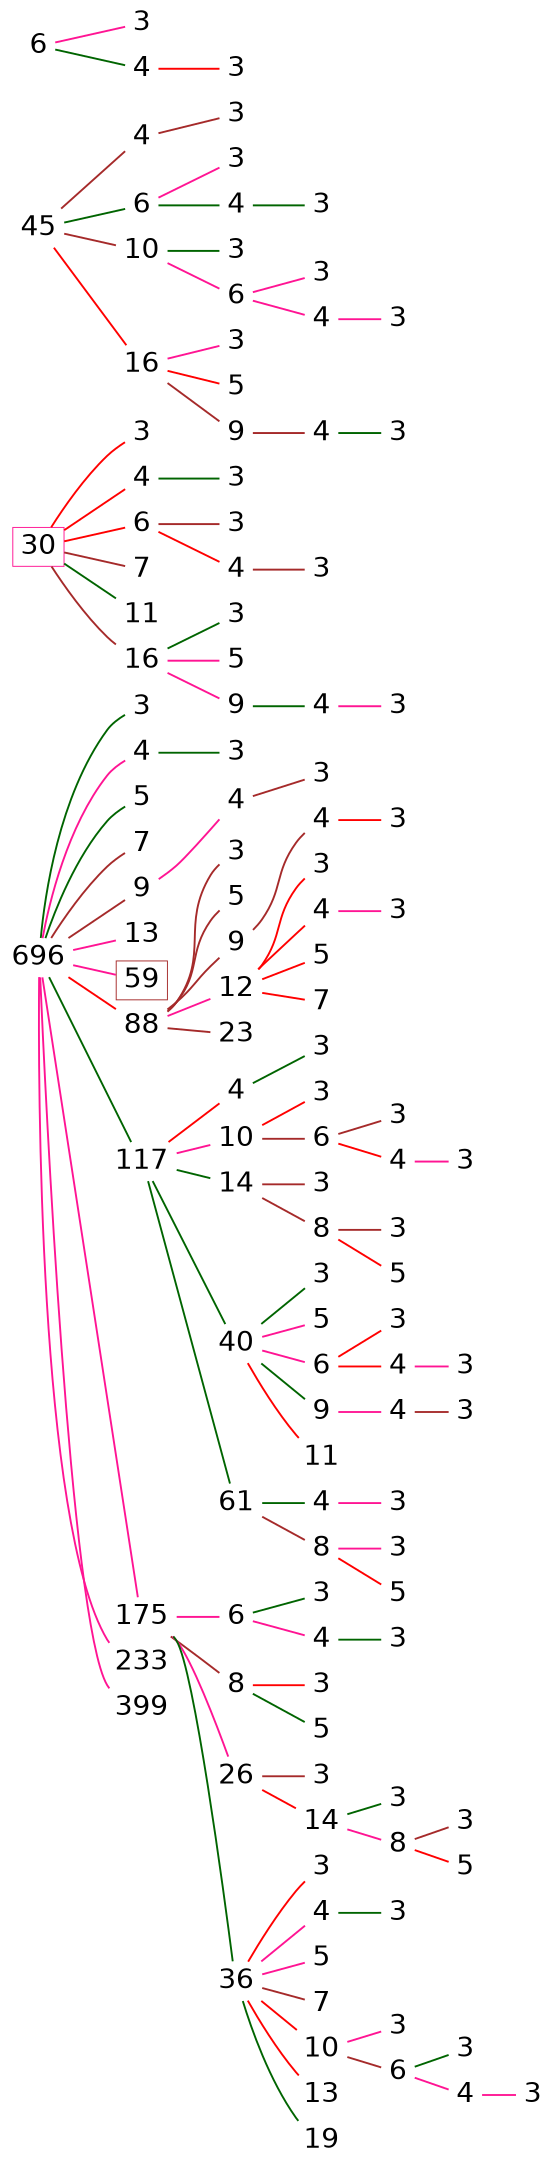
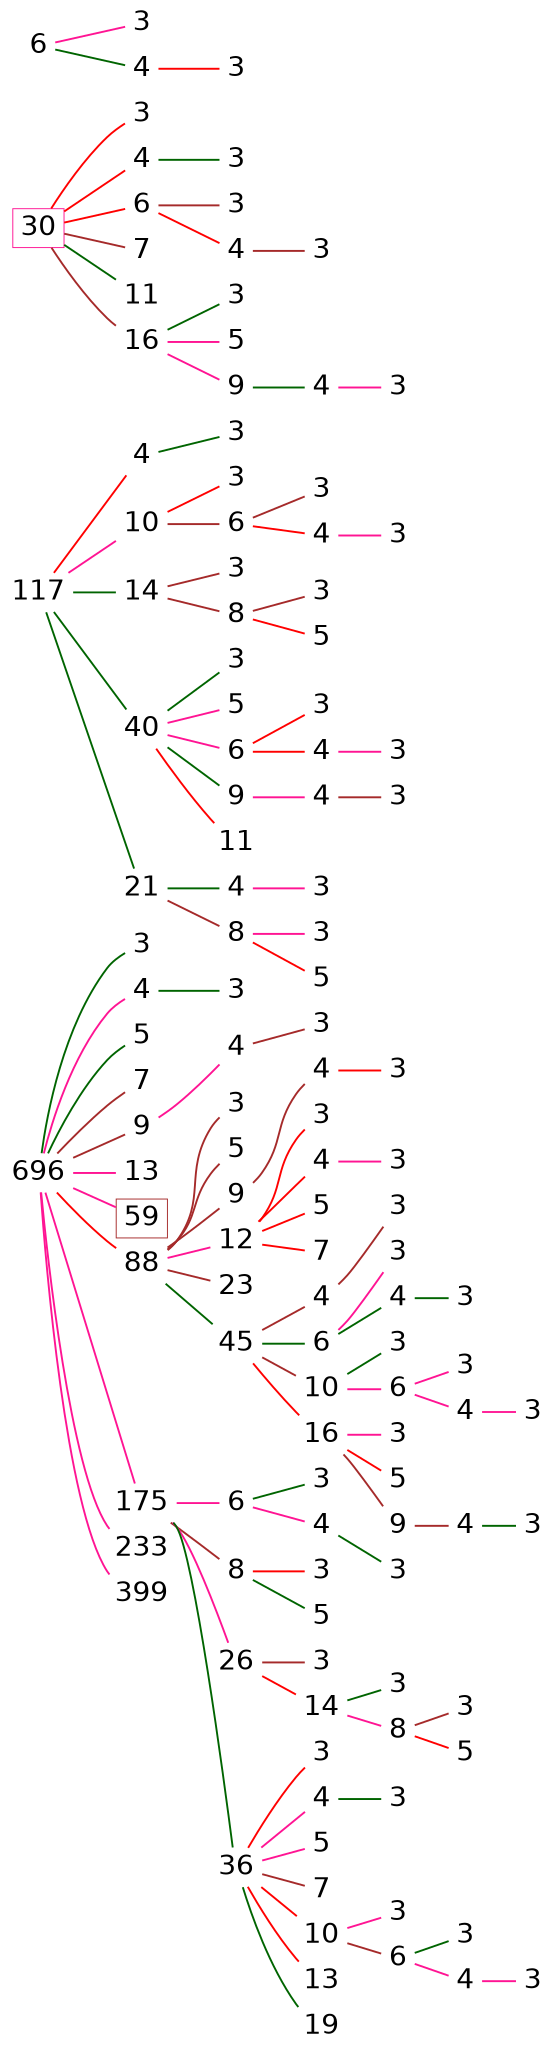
edge "696" -- "117": removed
edge "88" -- "45": added
node "61": label "61" -> "21"
